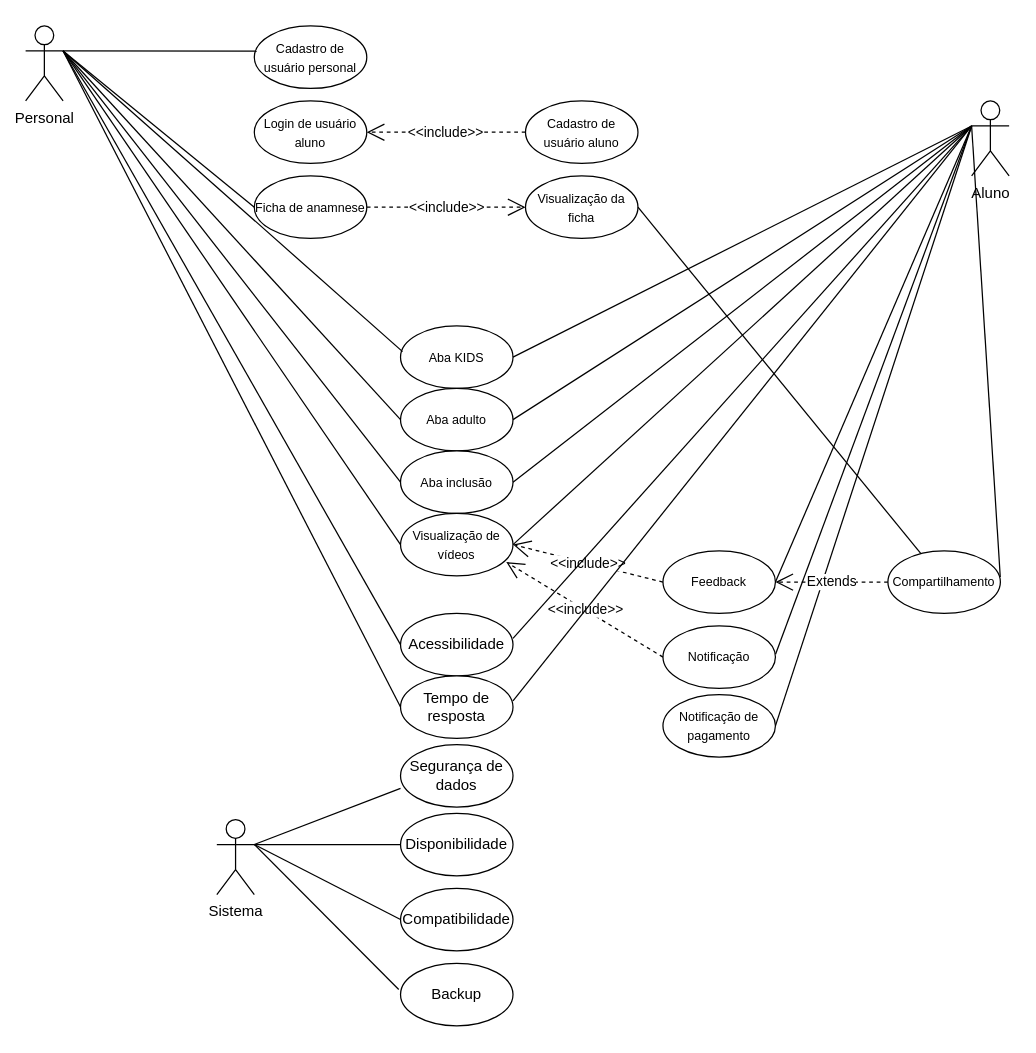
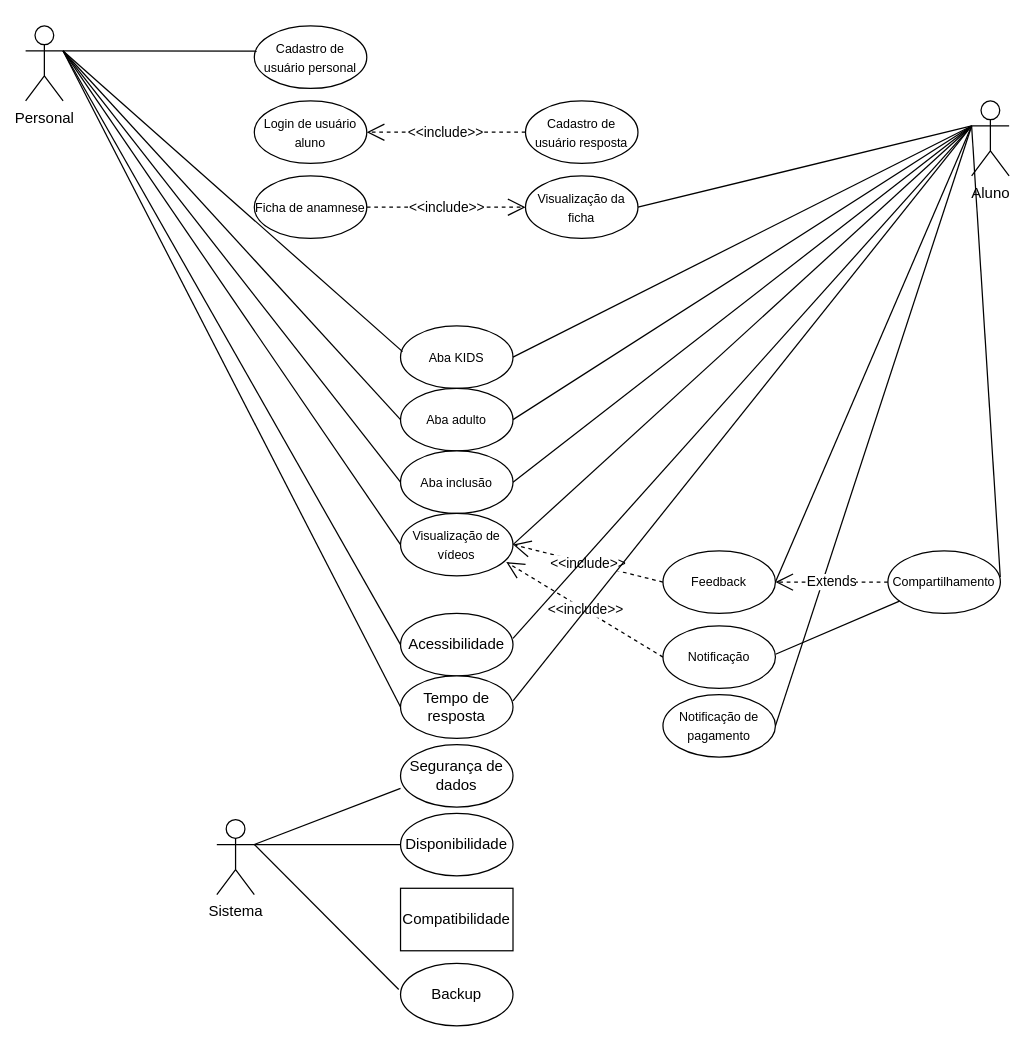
node "Cadastro de usuário aluno": label "Cadastro de usuário aluno" -> "Cadastro de usuário resposta"
edge "Personal" -- "Ficha de anamnese": removed
edge "Visualização da ficha" -- "Compartilhamento": now "Visualização da ficha" -- "Aluno"
edge "Aluno" -- "Notificação": now "Compartilhamento" -- "Notificação"
edge "Sistema" -- "Compatibilidade": removed
node "Compatibilidade": shape ellipse -> rectangle
